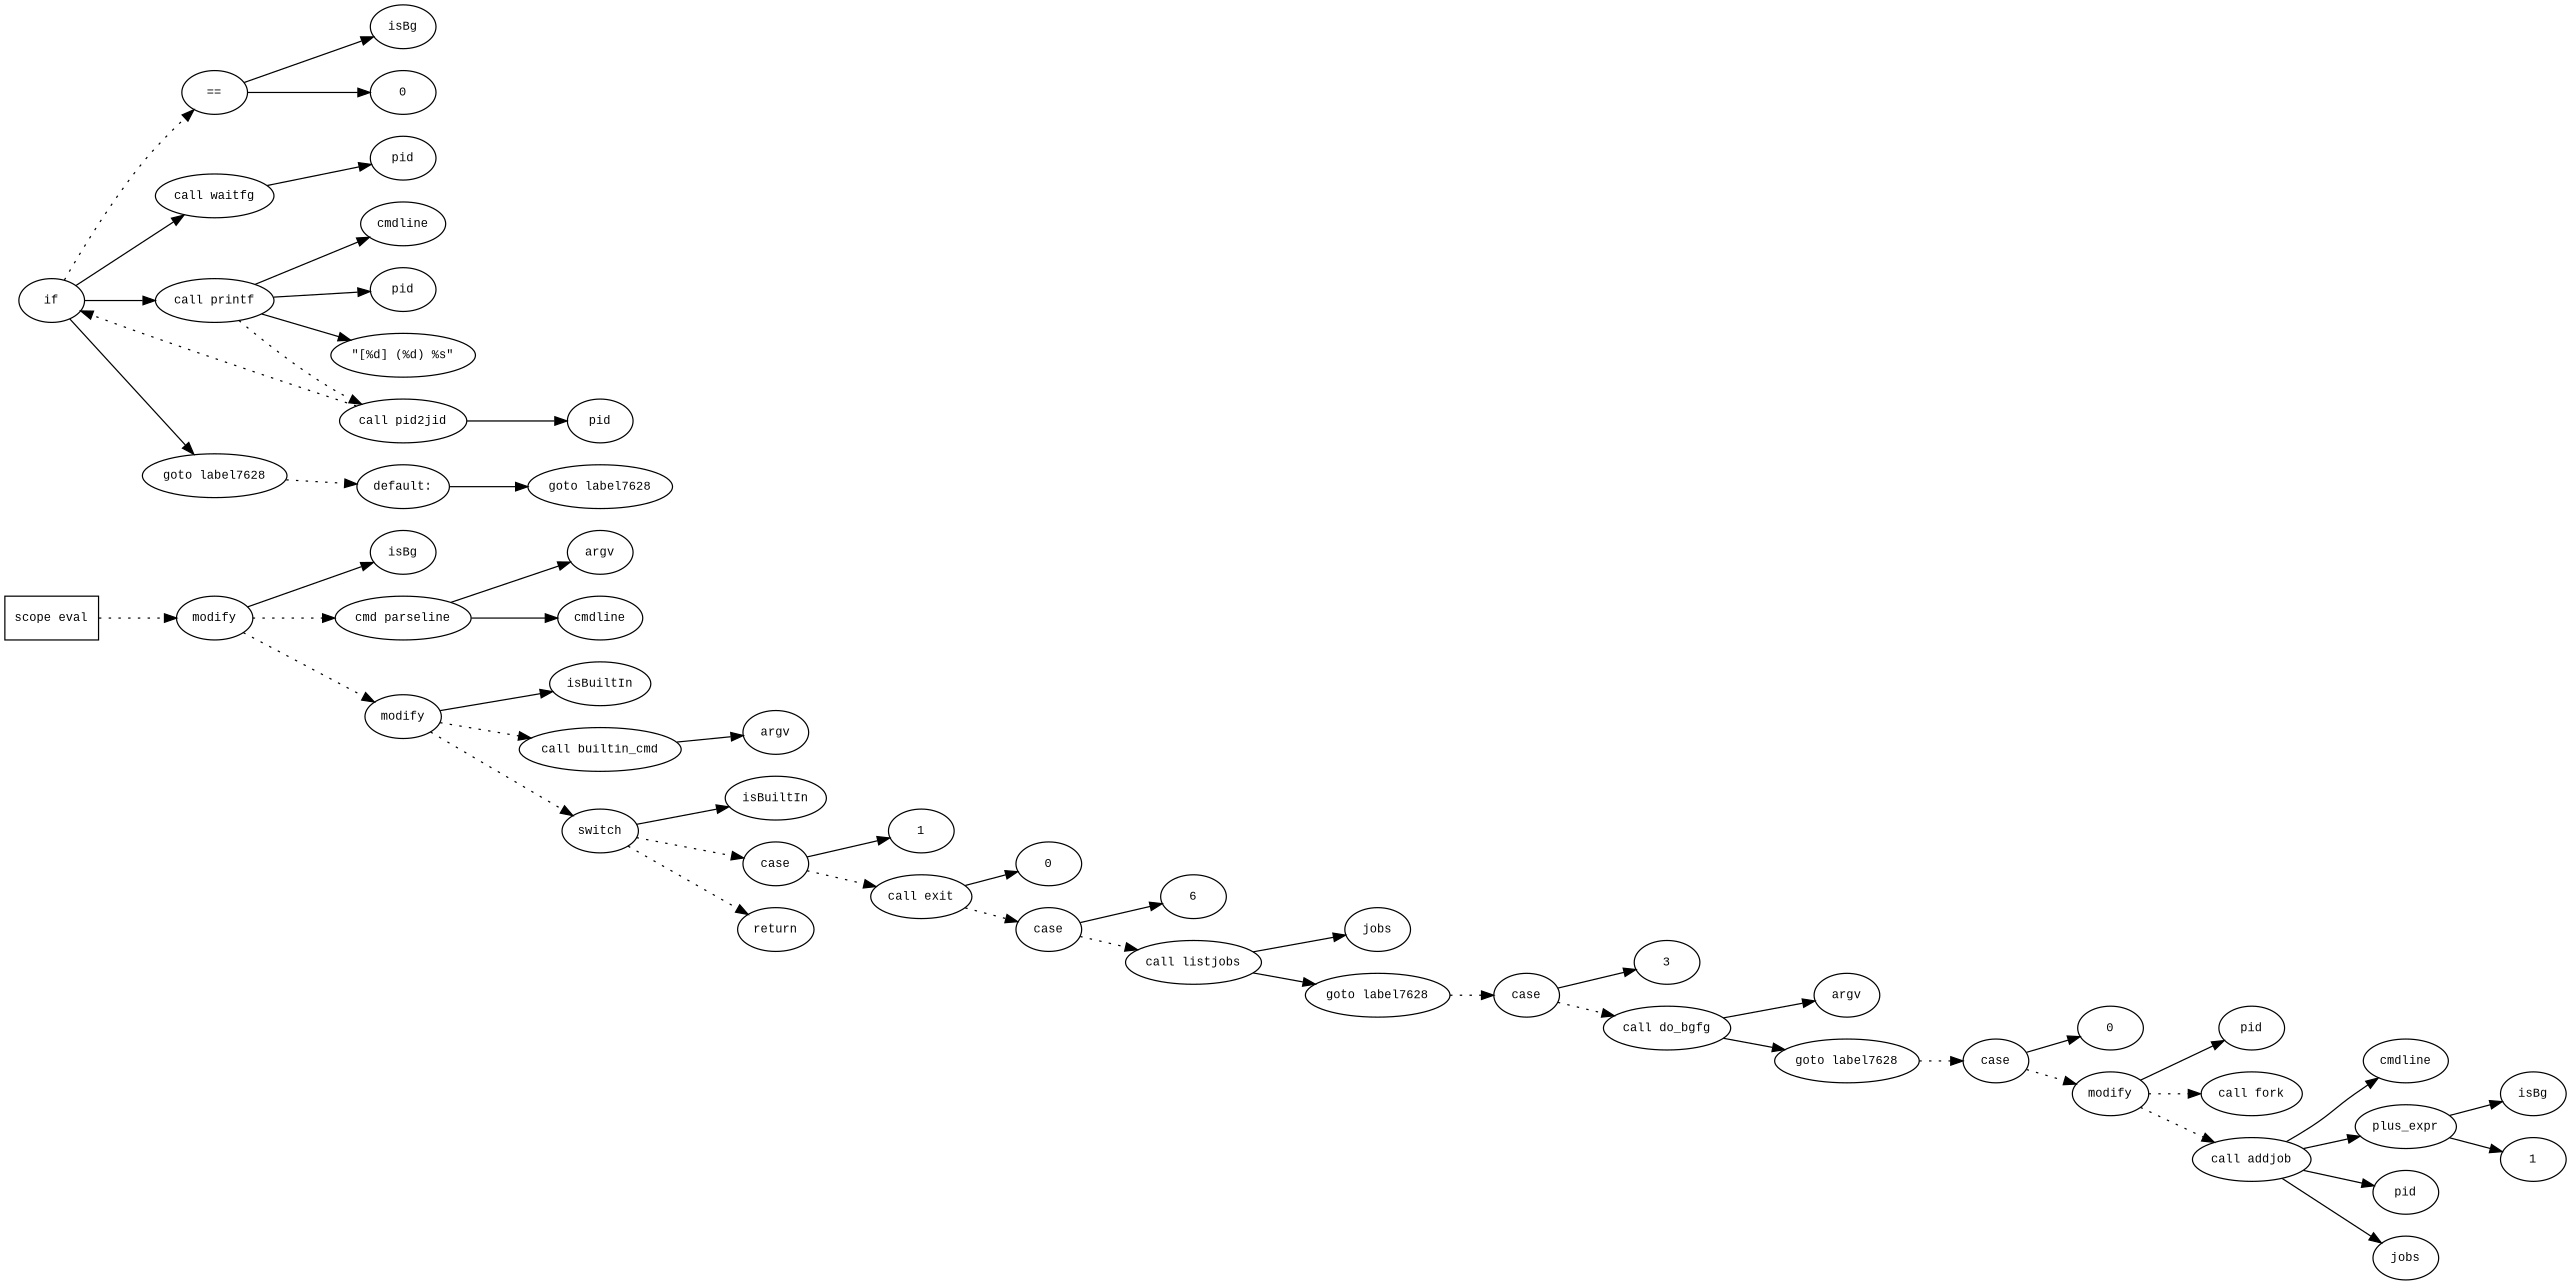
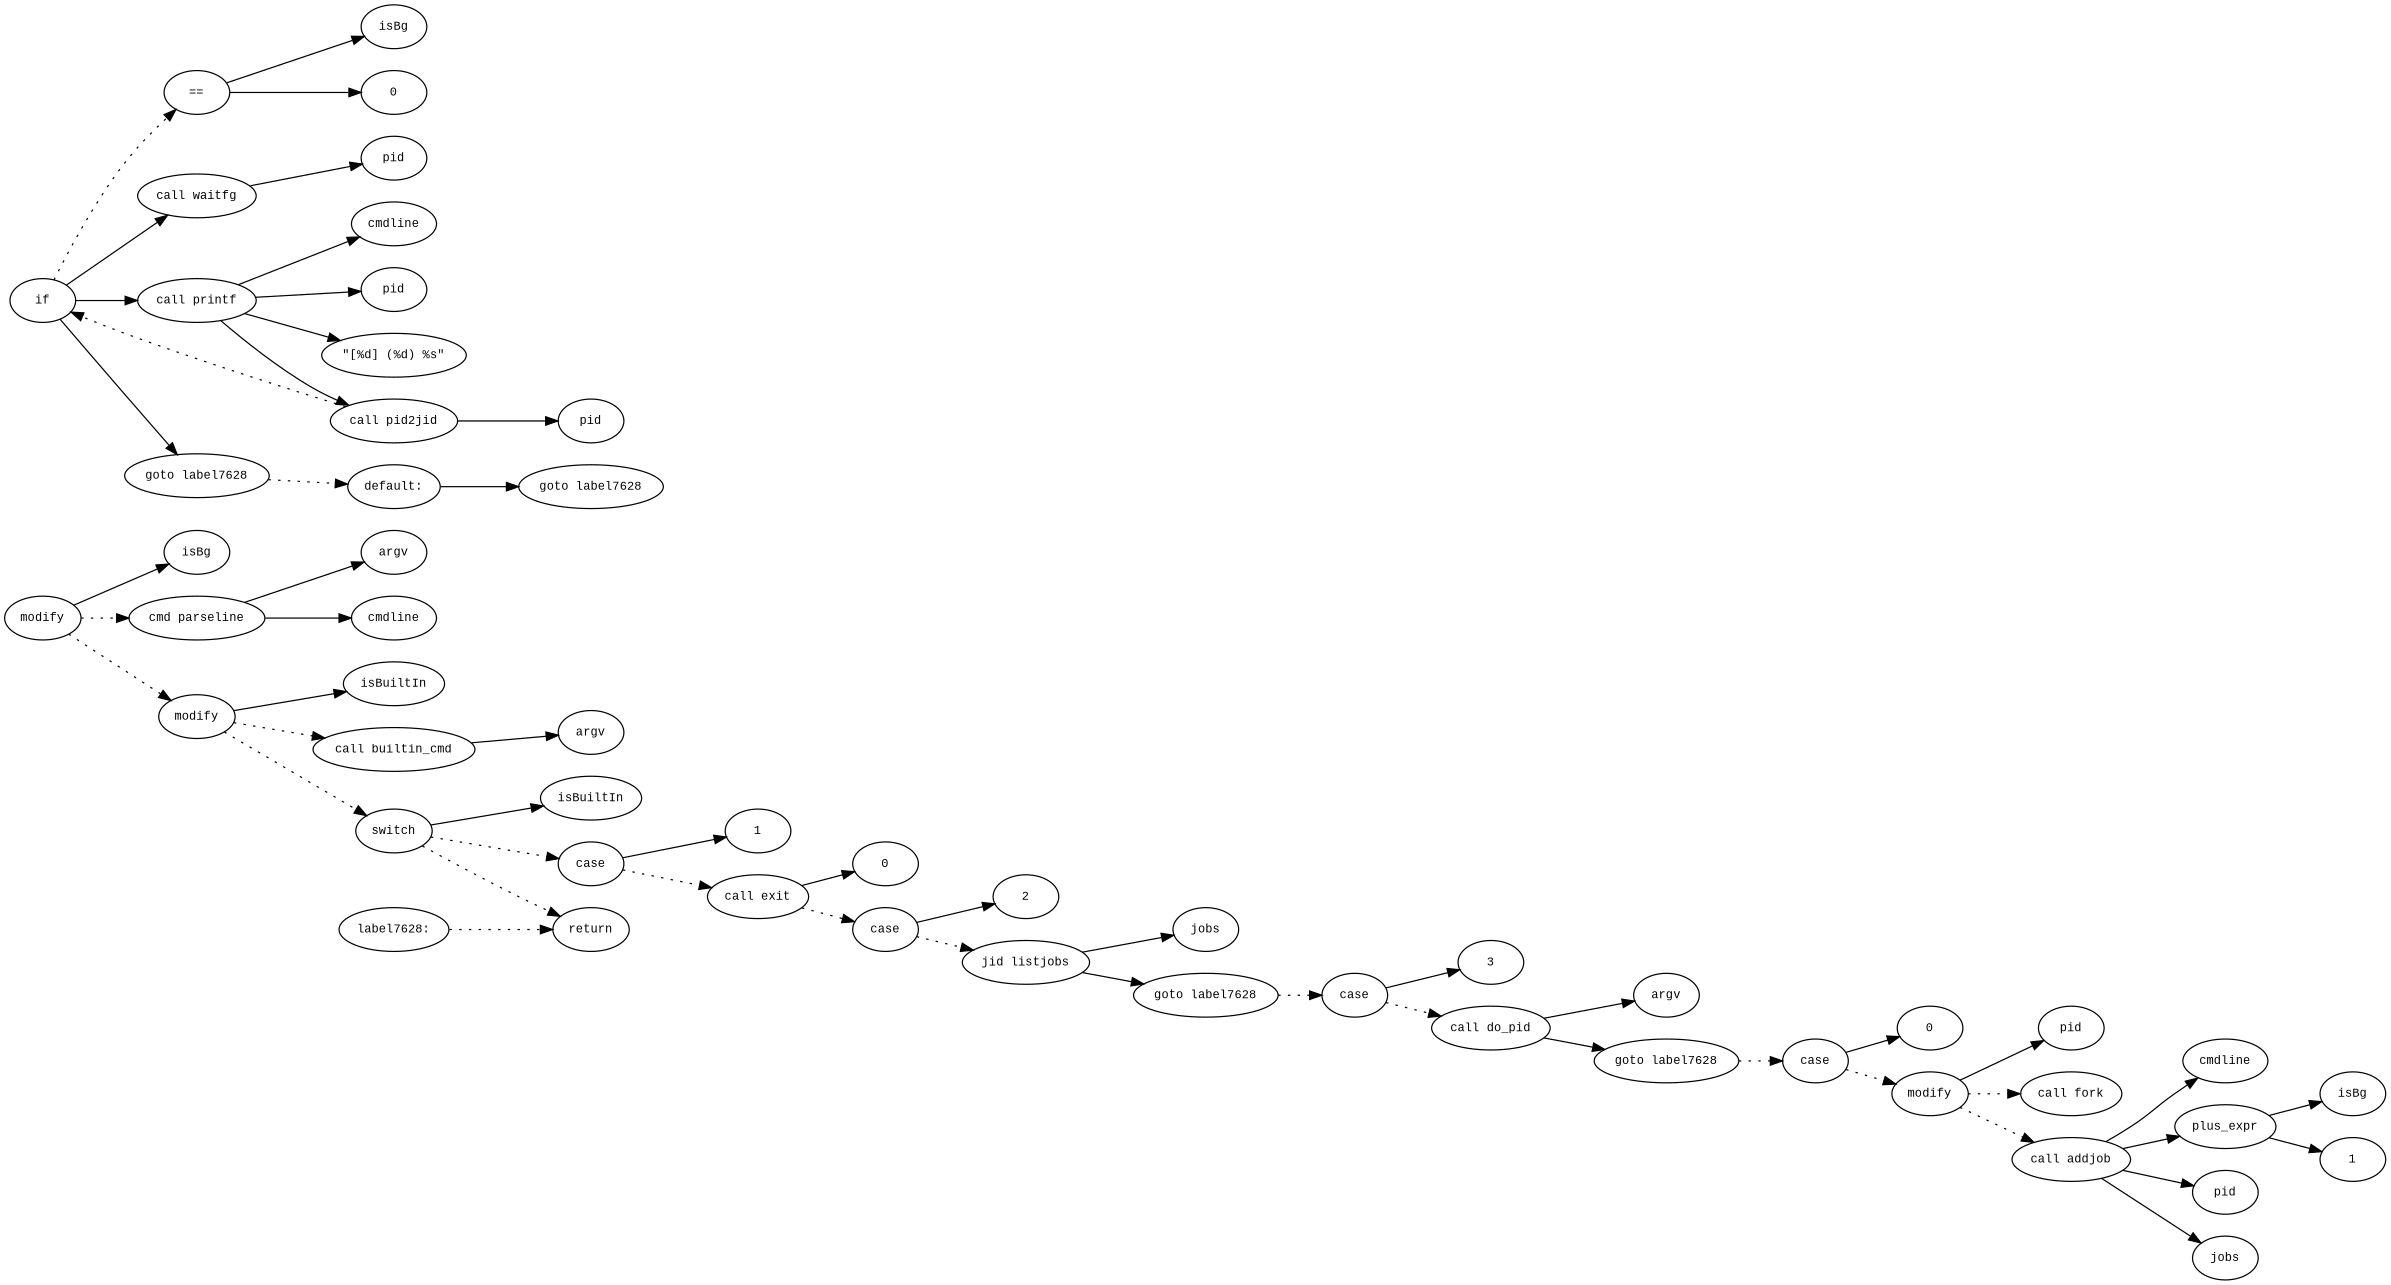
edge "call printf" -> "call pid2jid": style dotted -> solid
node "scope eval": removed
node "6": label "6" -> "2"
node "label7628:": added
node "call listjobs": label "call listjobs" -> "jid listjobs"
node "call do_bgfg": label "call do_bgfg" -> "call do_pid"
